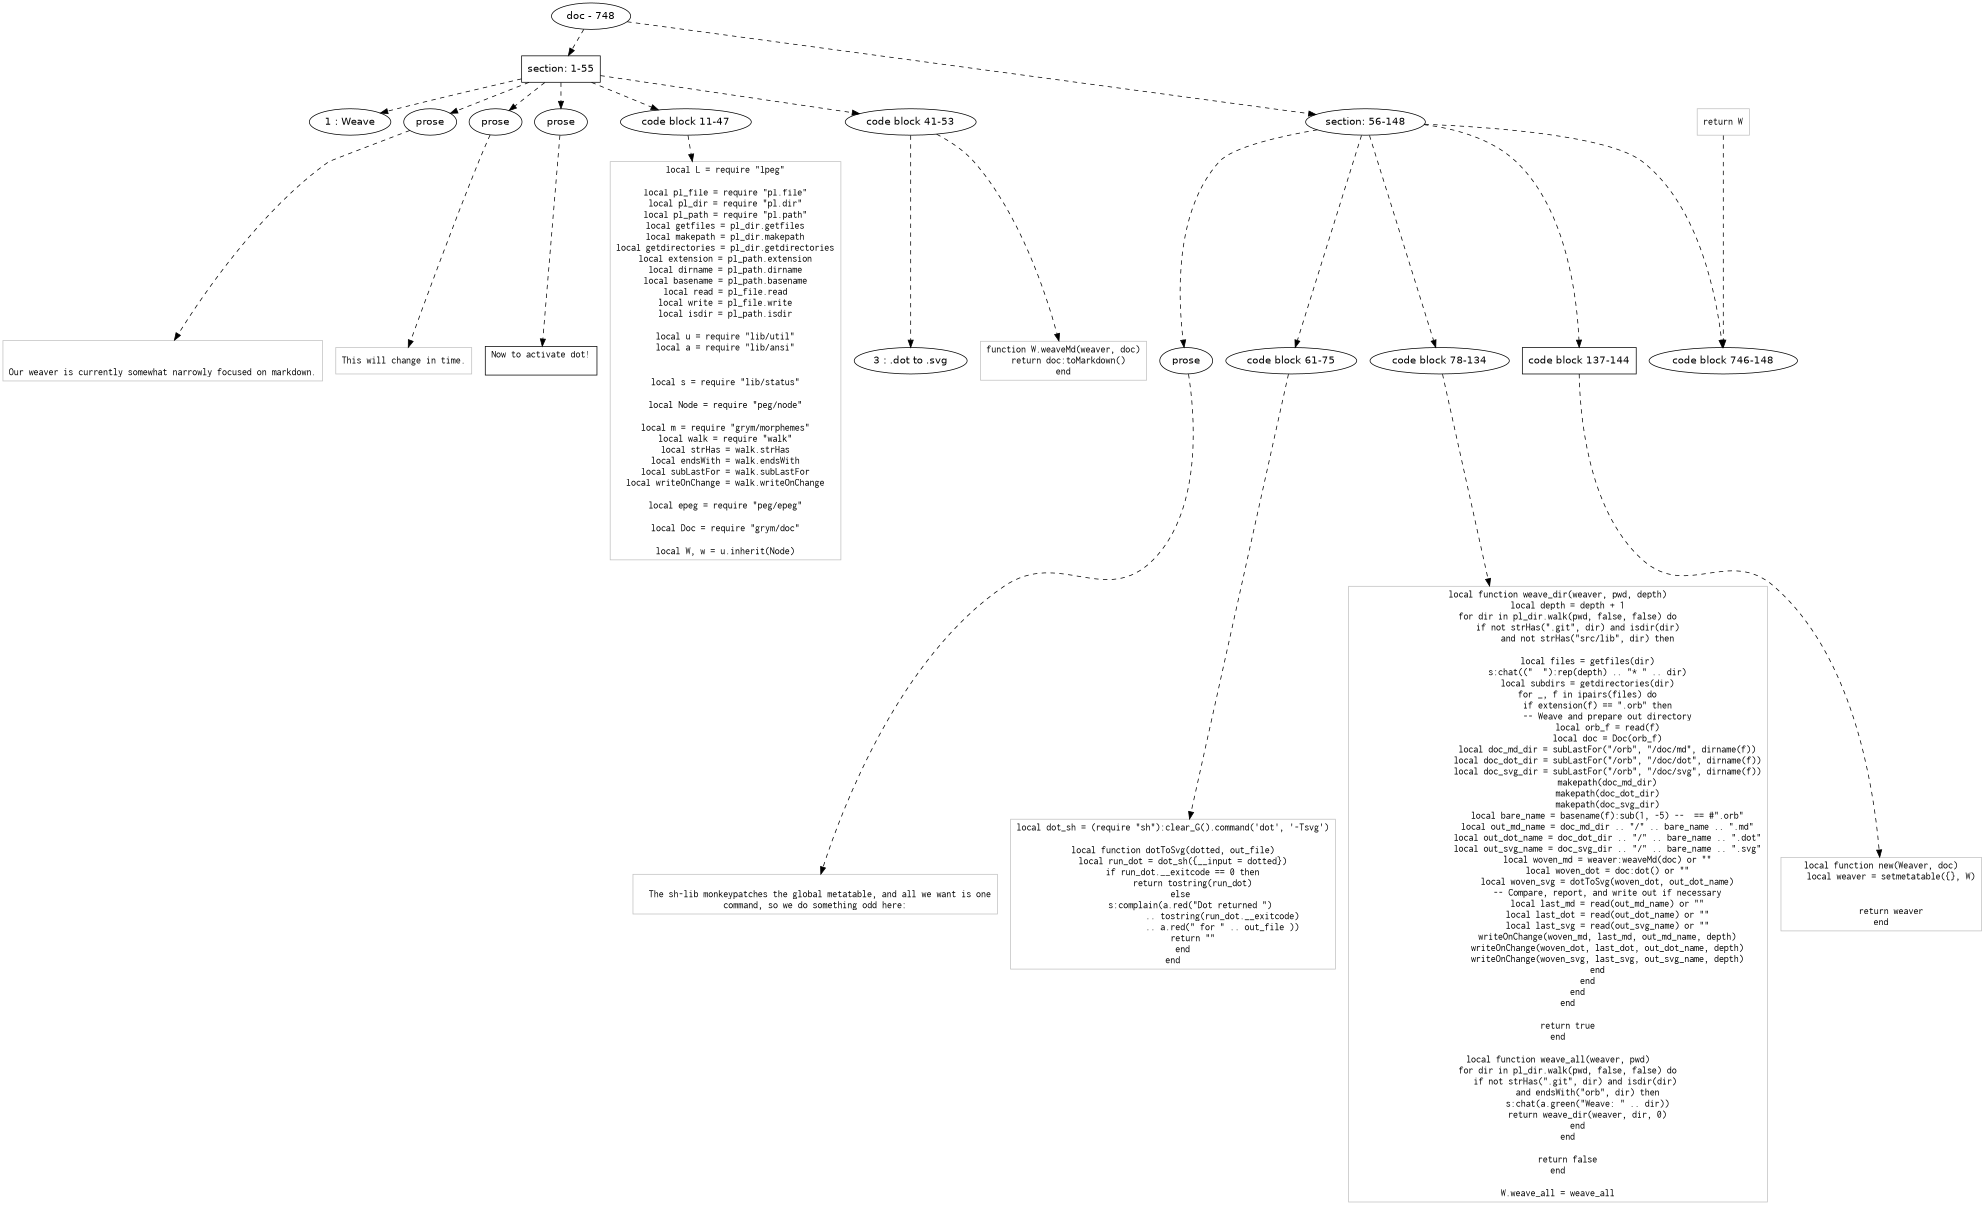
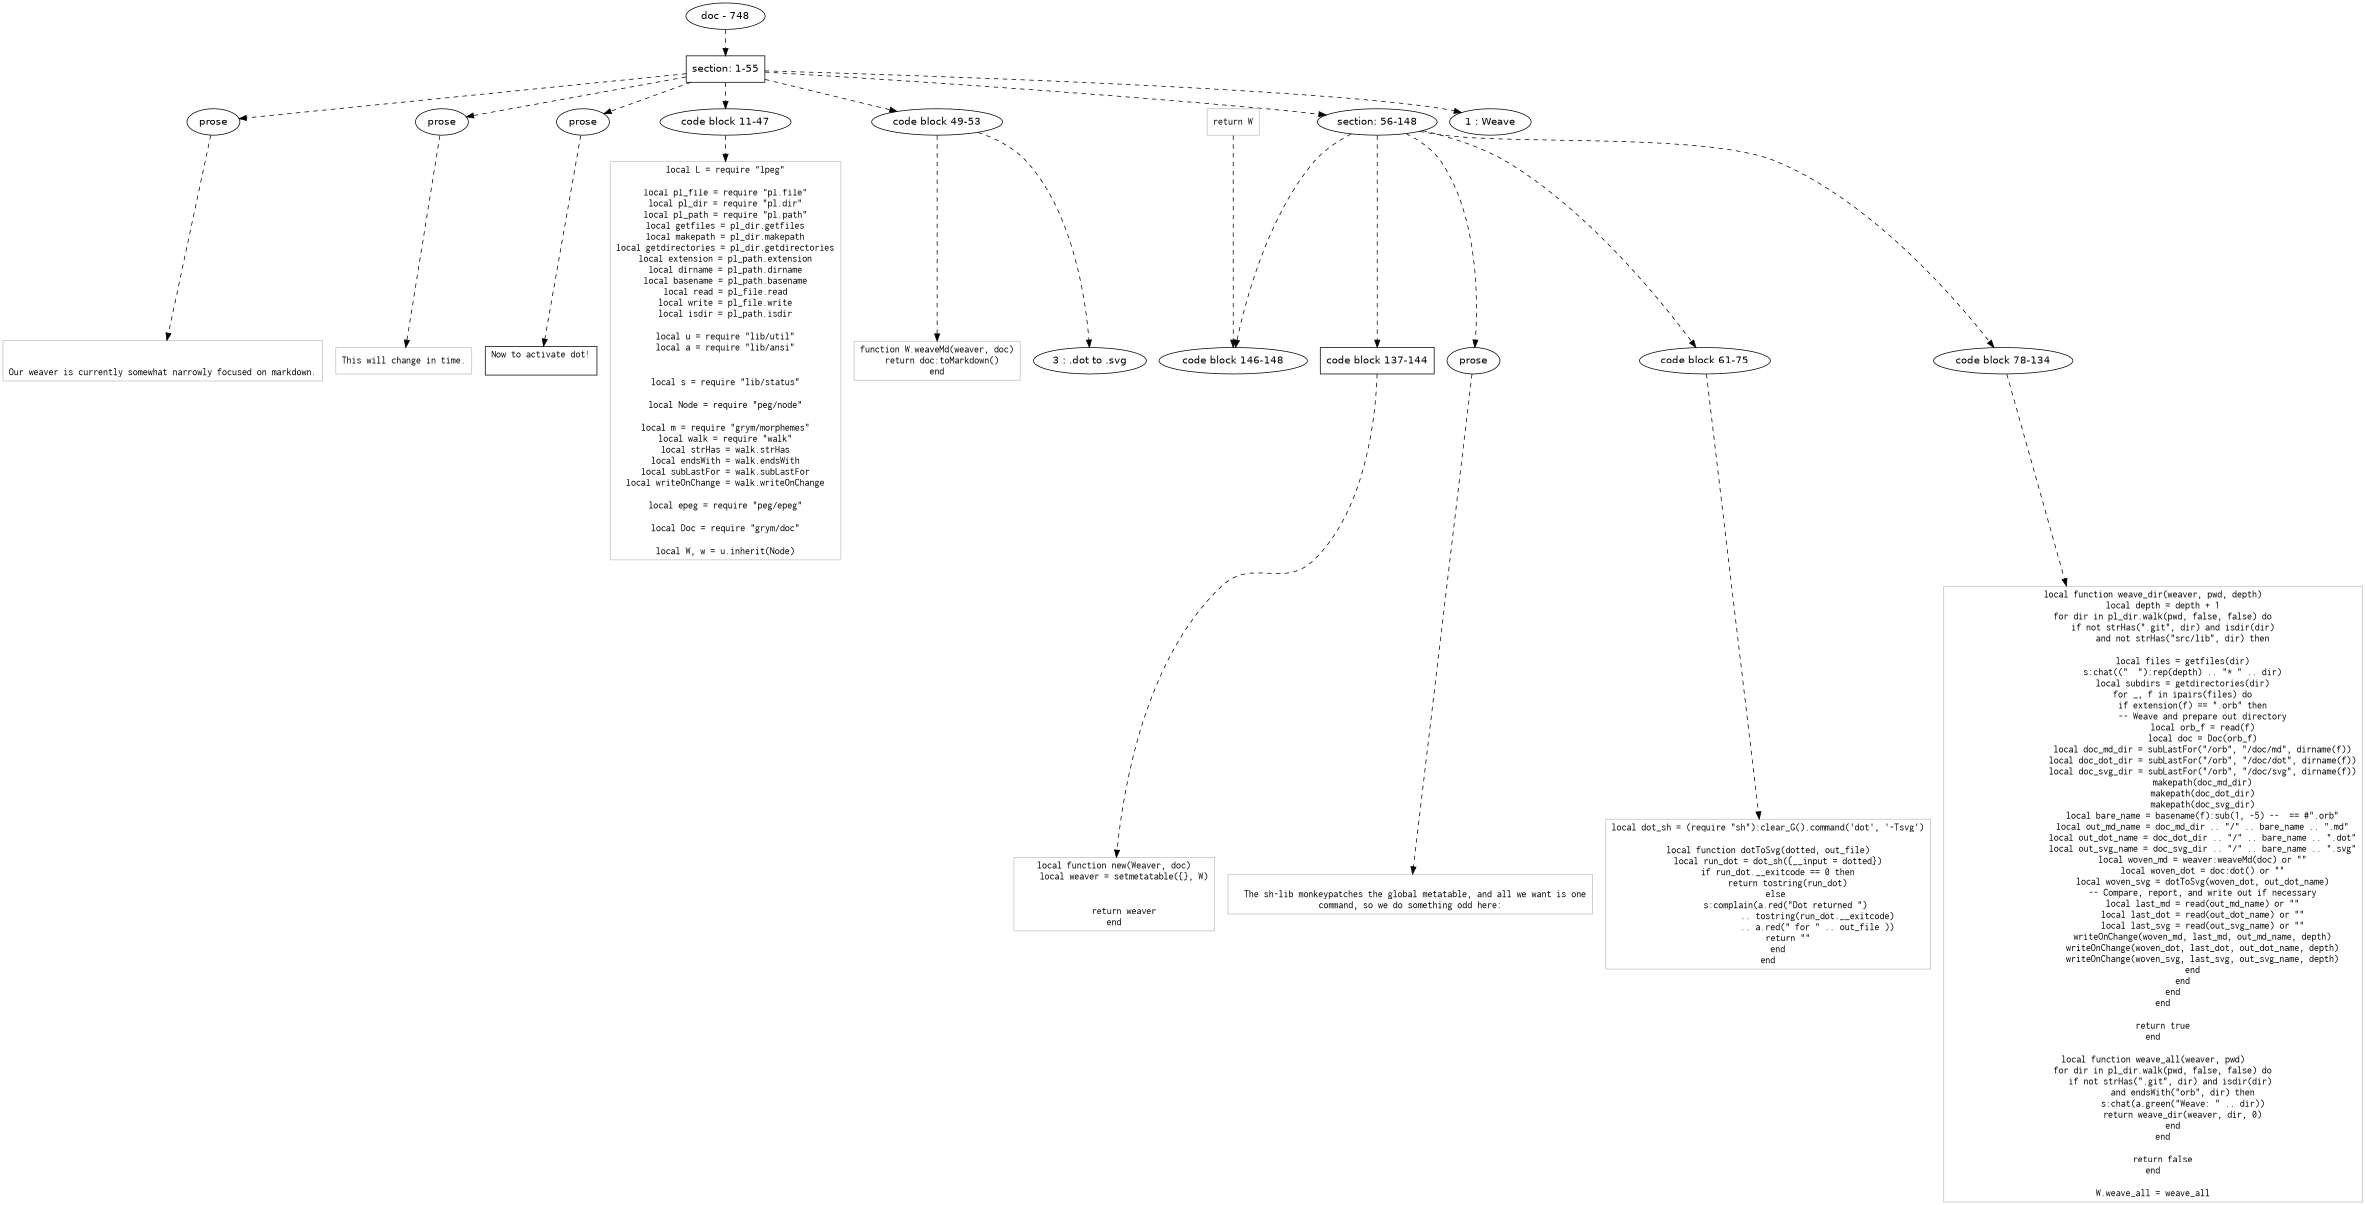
edge "doc - 748" -> "section: 56-148": now "section: 1-55" -> "section: 56-148"
node "code block 41-53": label "code block 41-53" -> "code block 49-53"
node "code block 746-148": label "code block 746-148" -> "code block 146-148"
